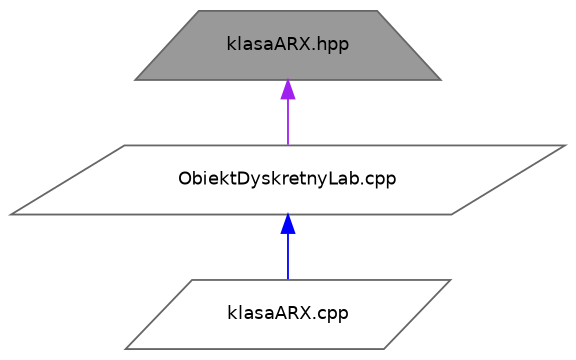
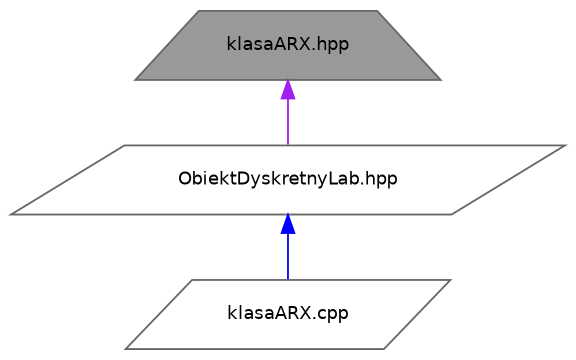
node "ObiektDyskretnyLab.cpp": label "ObiektDyskretnyLab.cpp" -> "ObiektDyskretnyLab.hpp"
